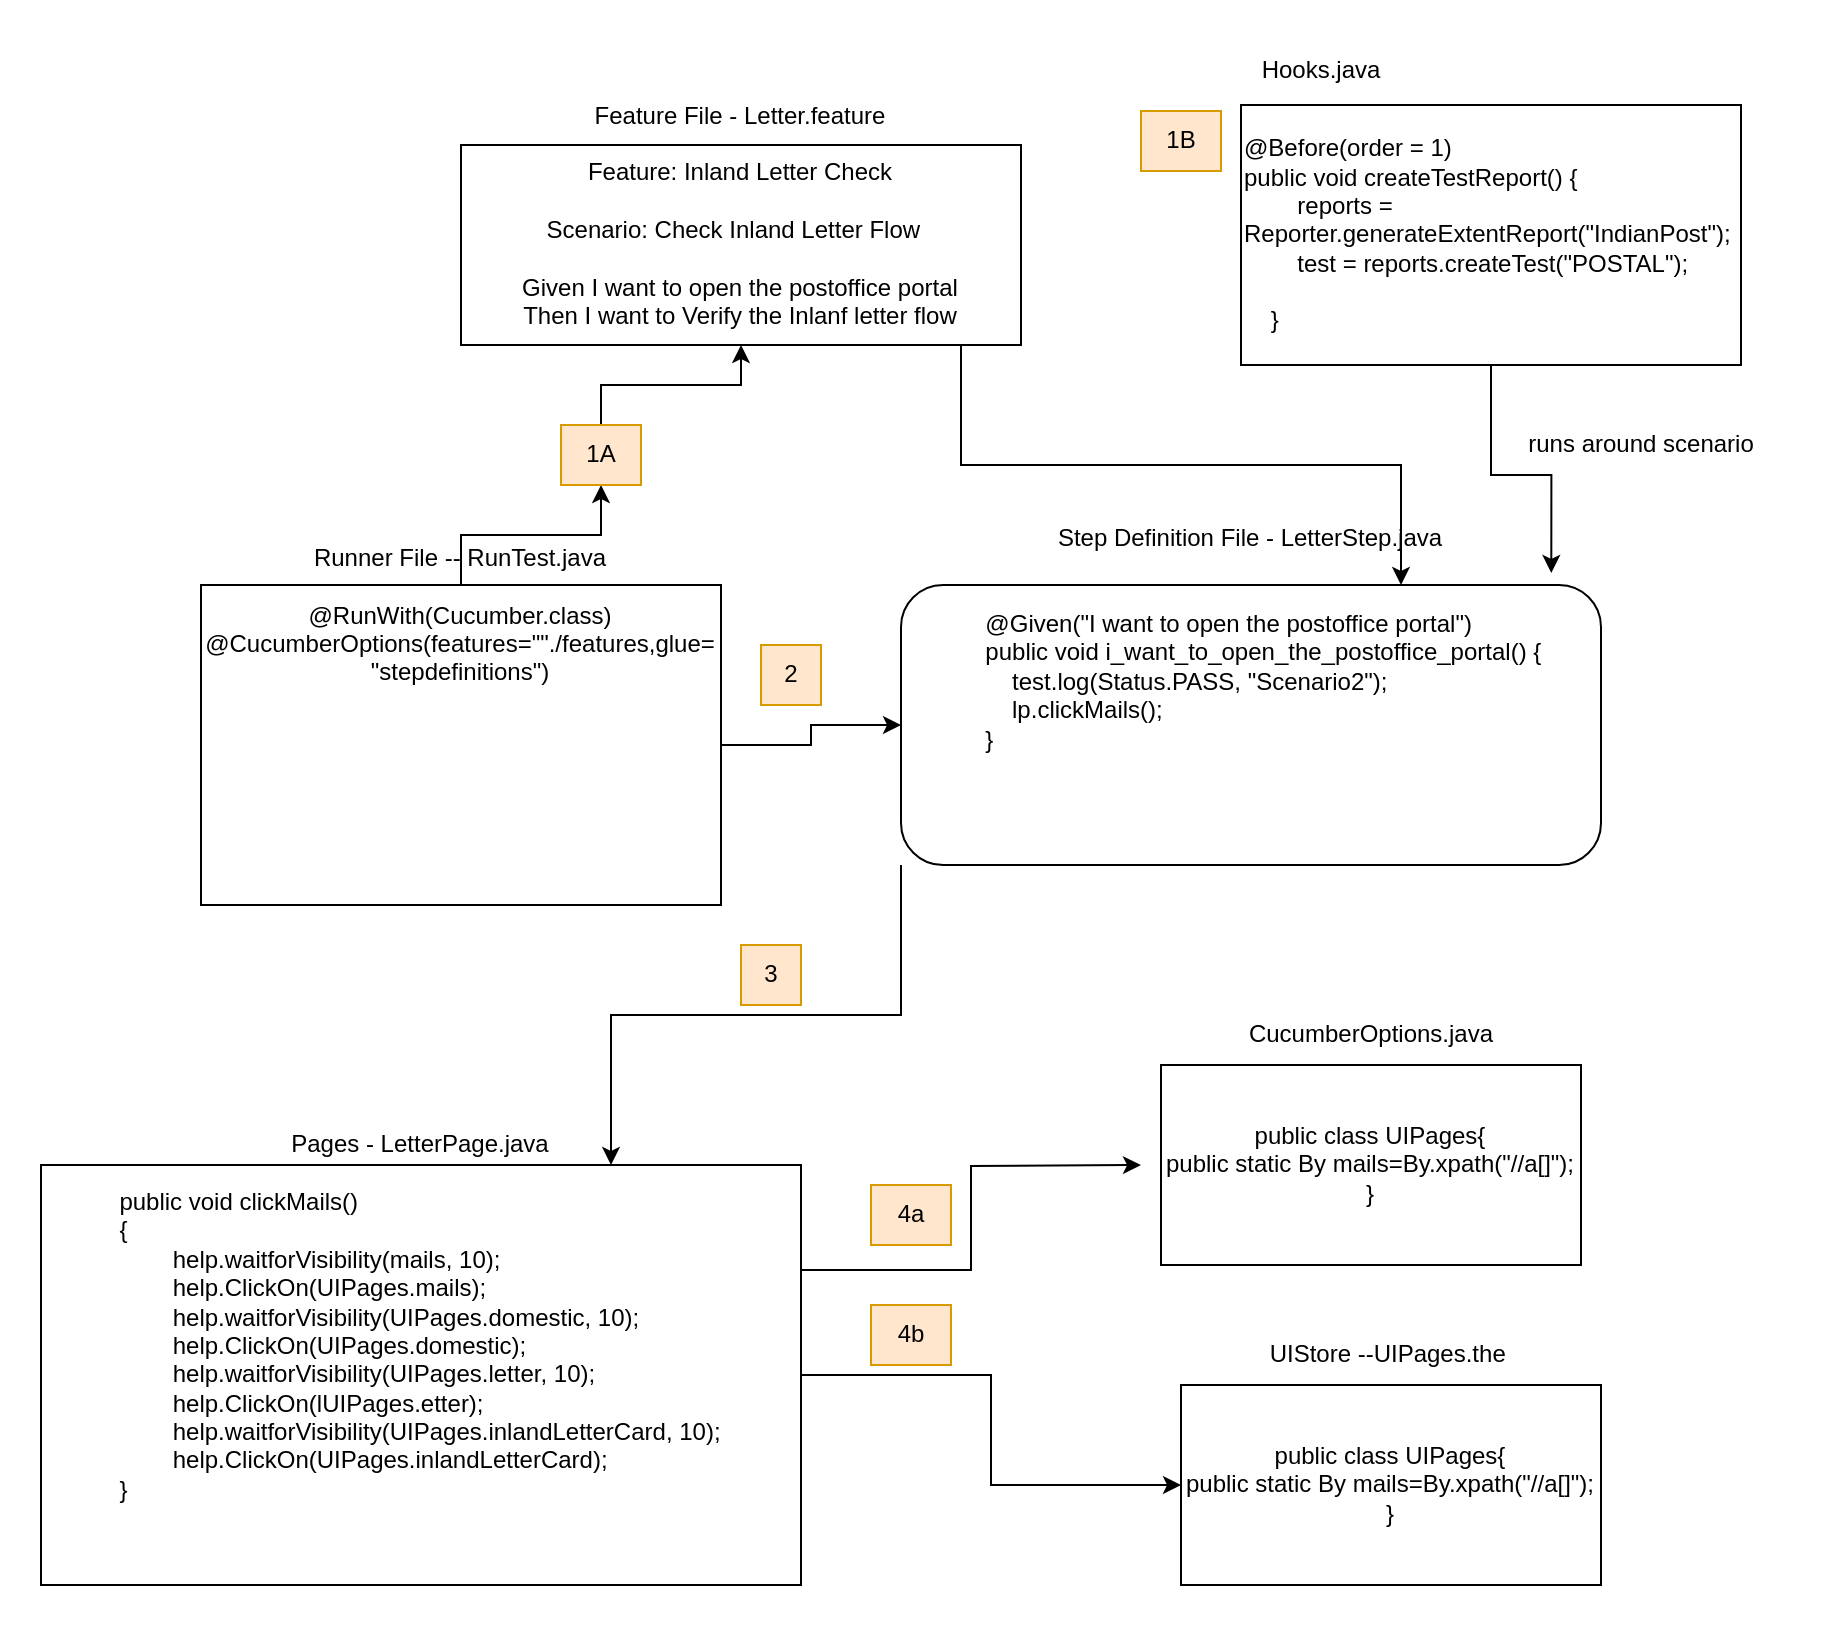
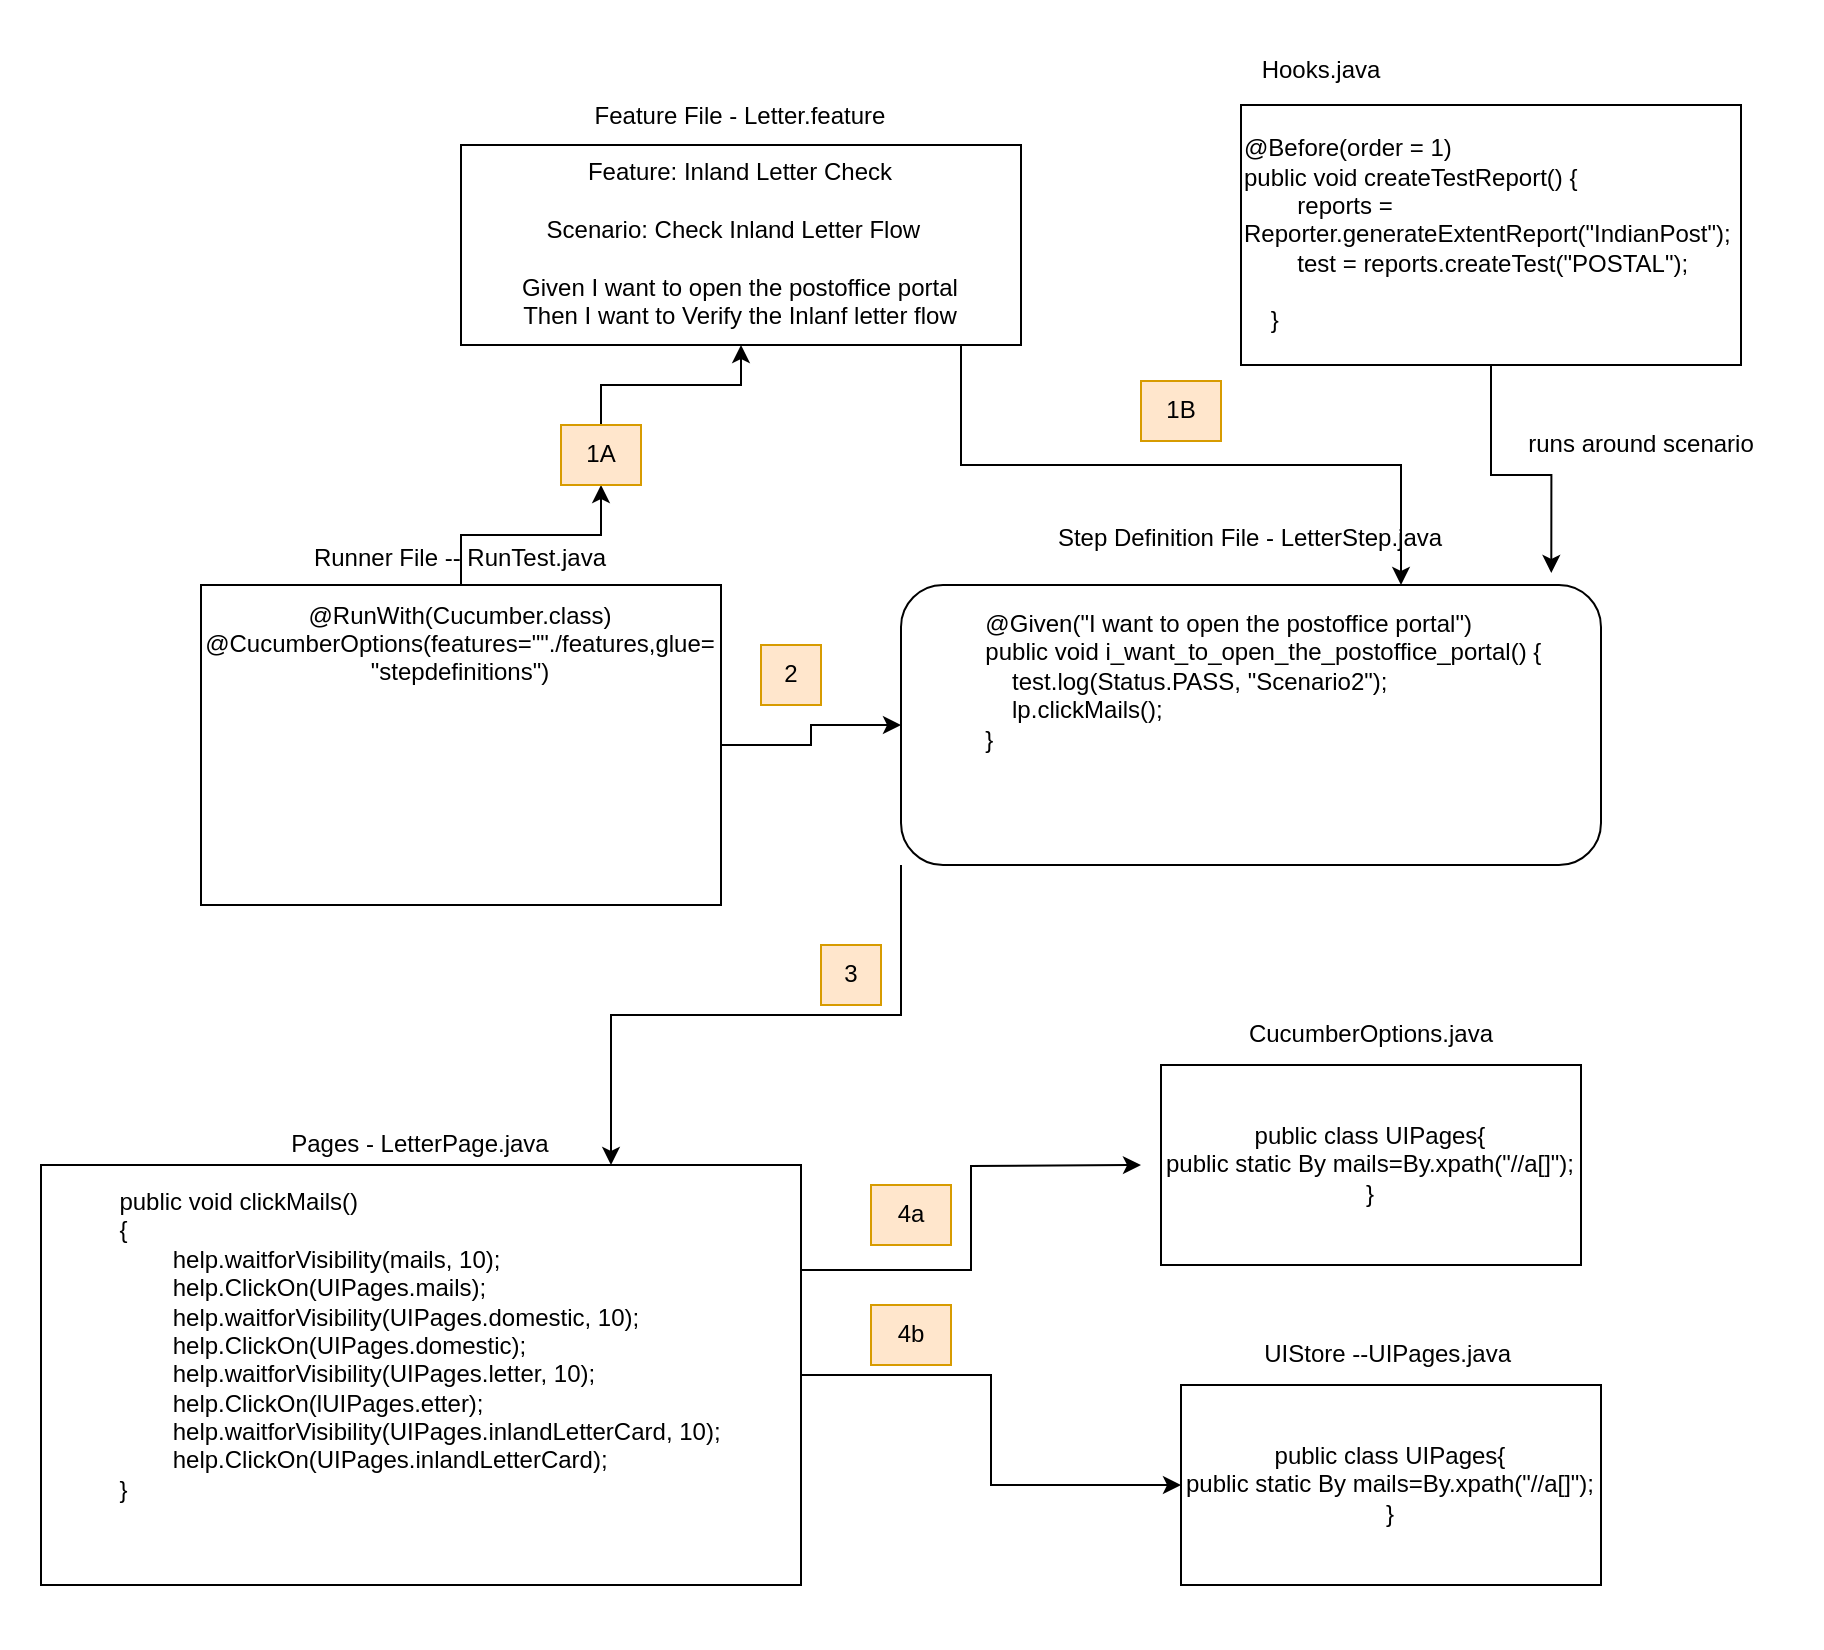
node "1B": moved (1181, 141) -> (1181, 411)
node "3": moved (771, 975) -> (851, 975)
node "UIStore --UIPages.the": label "UIStore --UIPages.the" -> "UIStore --UIPages.java"
